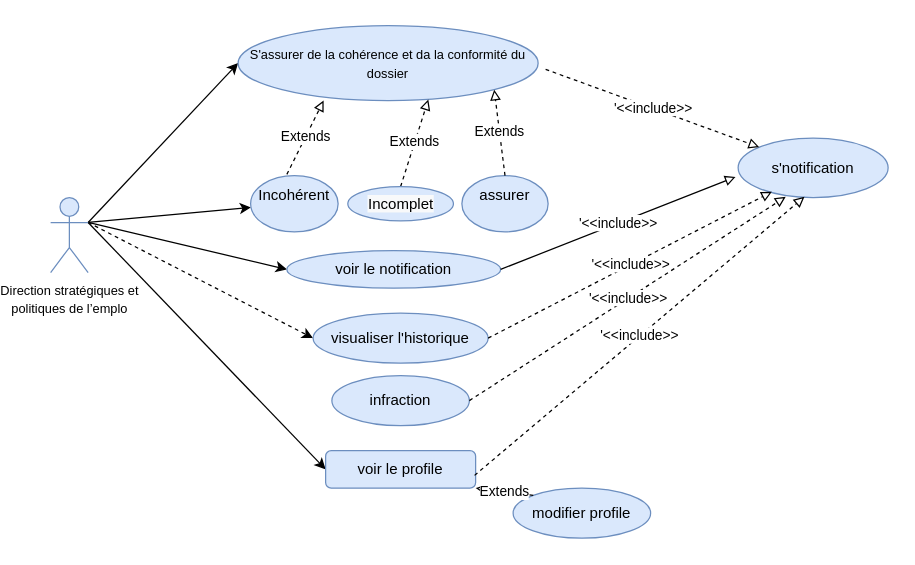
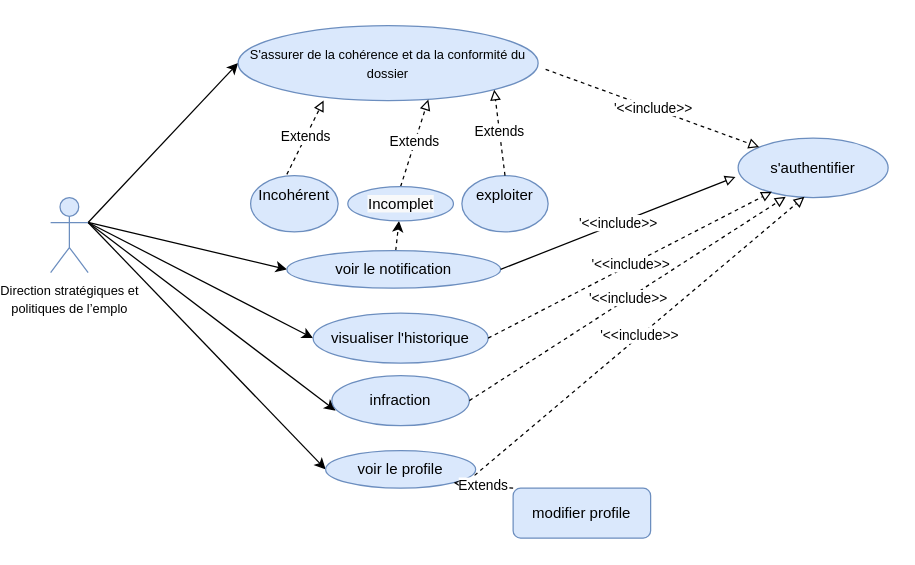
node "s'notification": label "s'notification" -> "s'authentifier"
node "assurer": label "assurer" -> "exploiter"
edge "Direction stratégiques et politiques de l’emplo" -> "Incohérent": now "Direction stratégiques et politiques de l’emplo" -> "infraction"
edge "voir le notification" -> "Incomplet": added
edge "Direction stratégiques et politiques de l’emplo" -> "visualiser l'historique": style dashed -> solid
node "voir le profile": shape rounded rectangle -> ellipse
node "modifier profile": shape ellipse -> rounded rectangle
